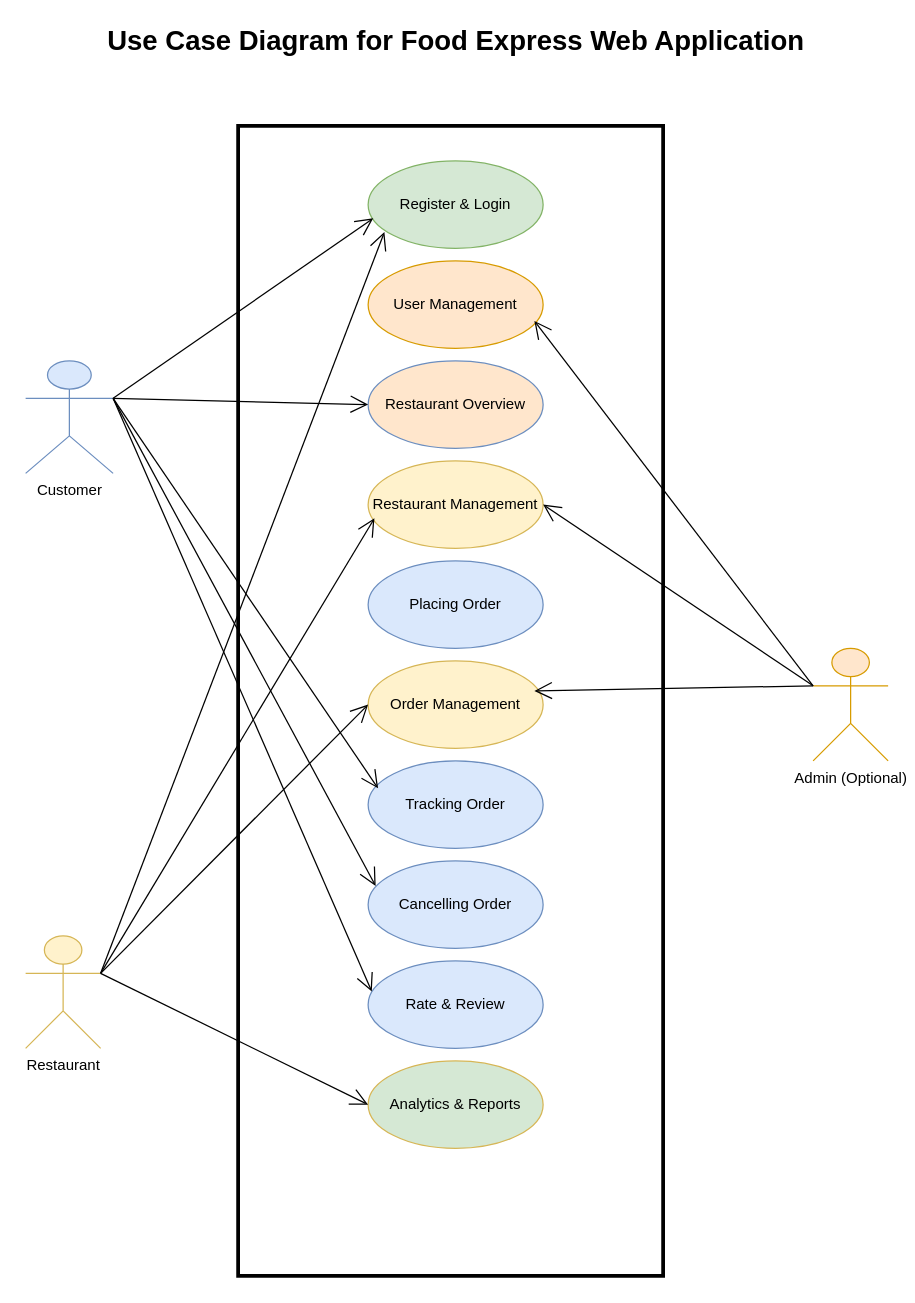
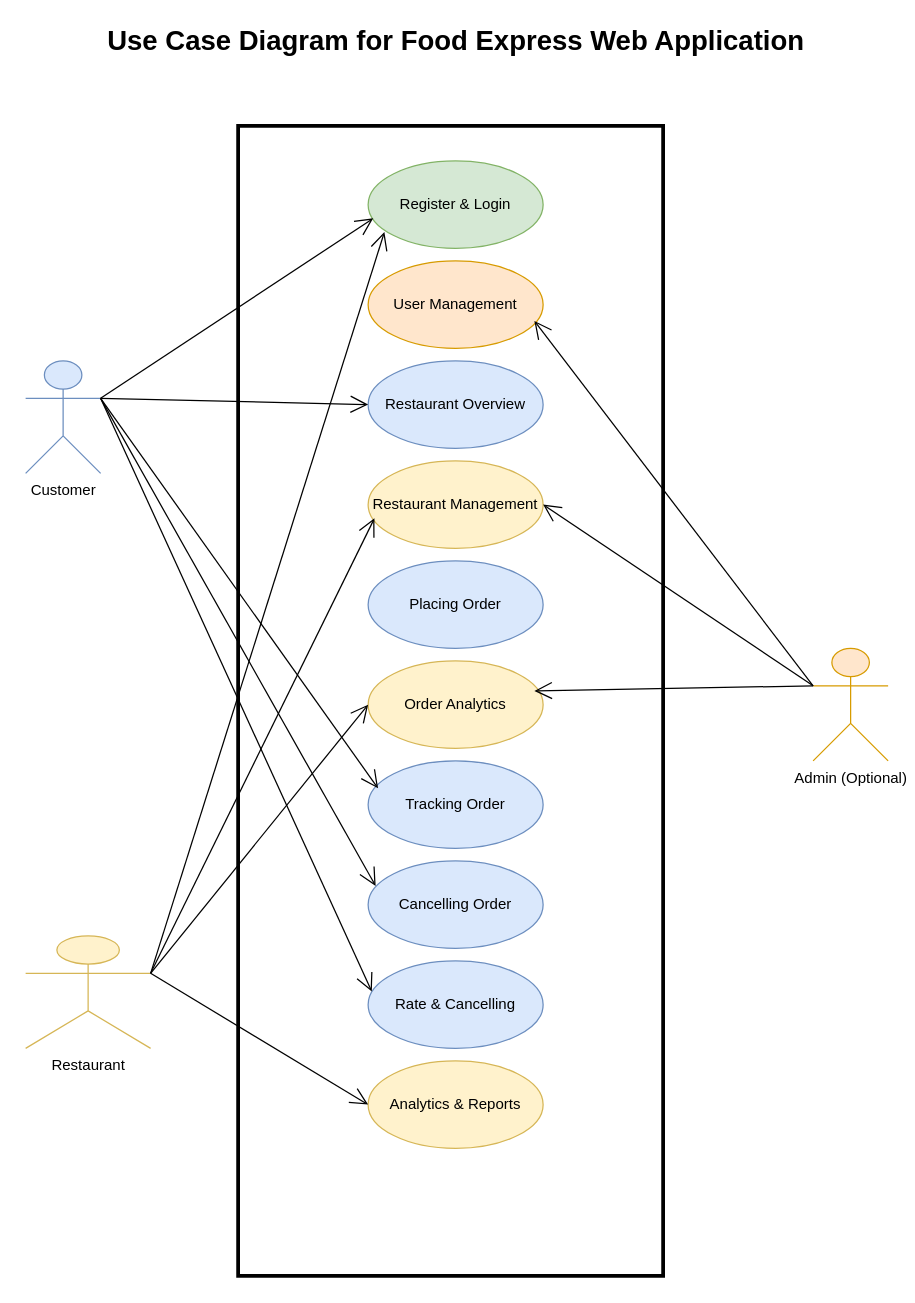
node "Restaurant Overview": fillcolor #ffe6cc -> #dae8fc
node "Customer": size 88x113 -> 75x113
node "Order Management": label "Order Management" -> "Order Analytics"
node "Restaurant": size 75x113 -> 125x113
node "Rate & Review": label "Rate & Review" -> "Rate & Cancelling"
node "Analytics & Reports": fillcolor #d5e8d4 -> #fff2cc
